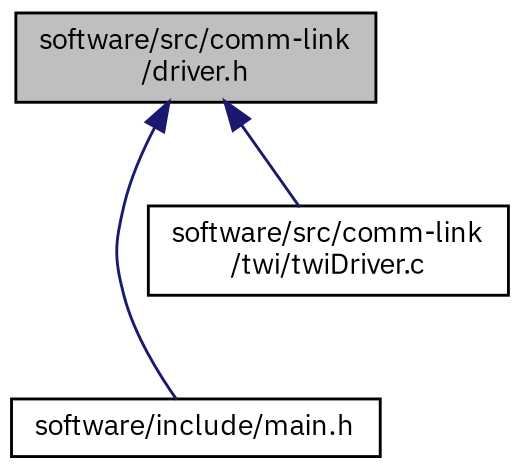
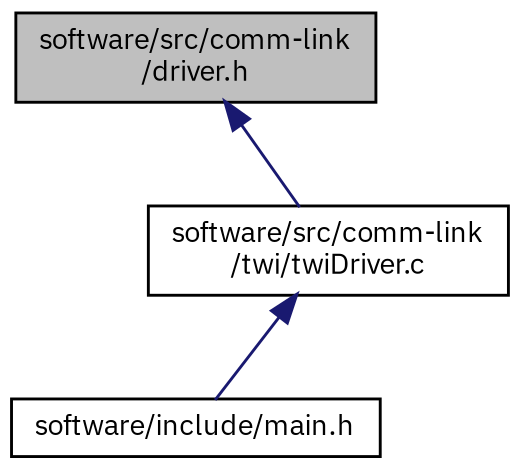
edge "software/include/main.h" -> "software/src/comm-link /driver.h": now "software/include/main.h" -> "software/src/comm-link /twi/twiDriver.c"
